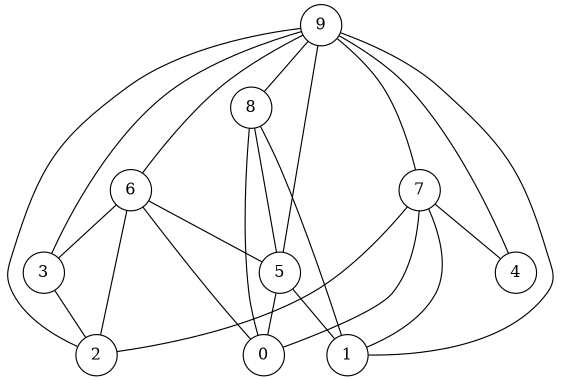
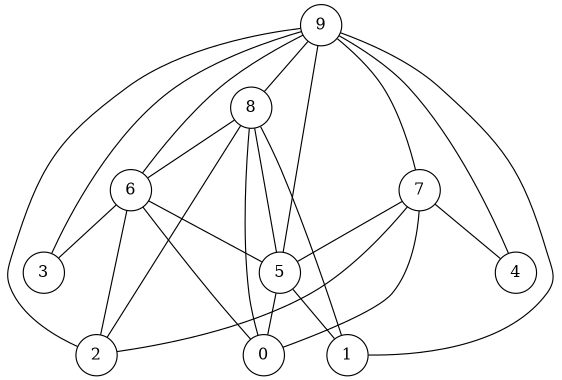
edge "8" -- "6": added
edge "7" -- "1": now "7" -- "5"
edge "3" -- "2": now "8" -- "2"
